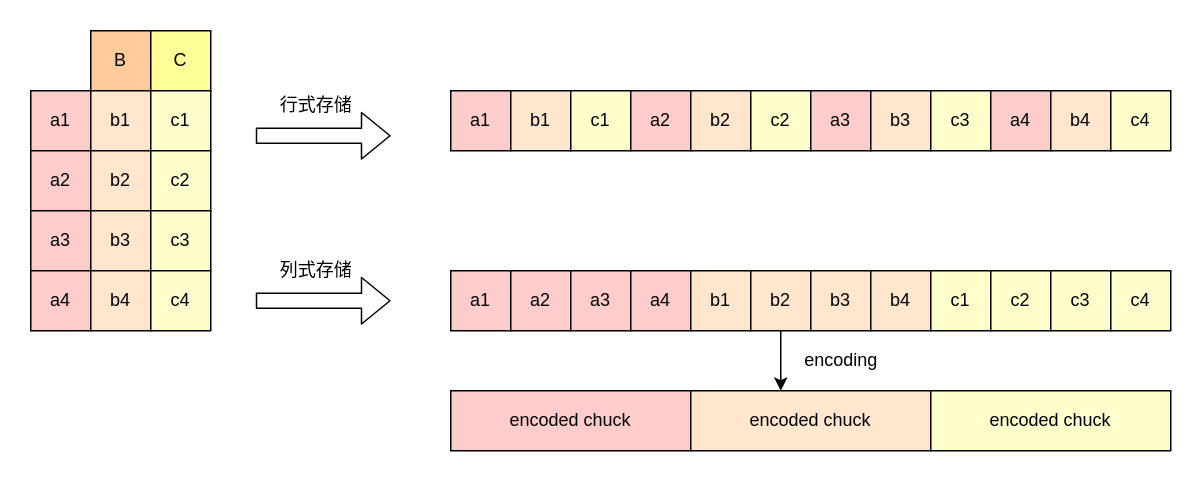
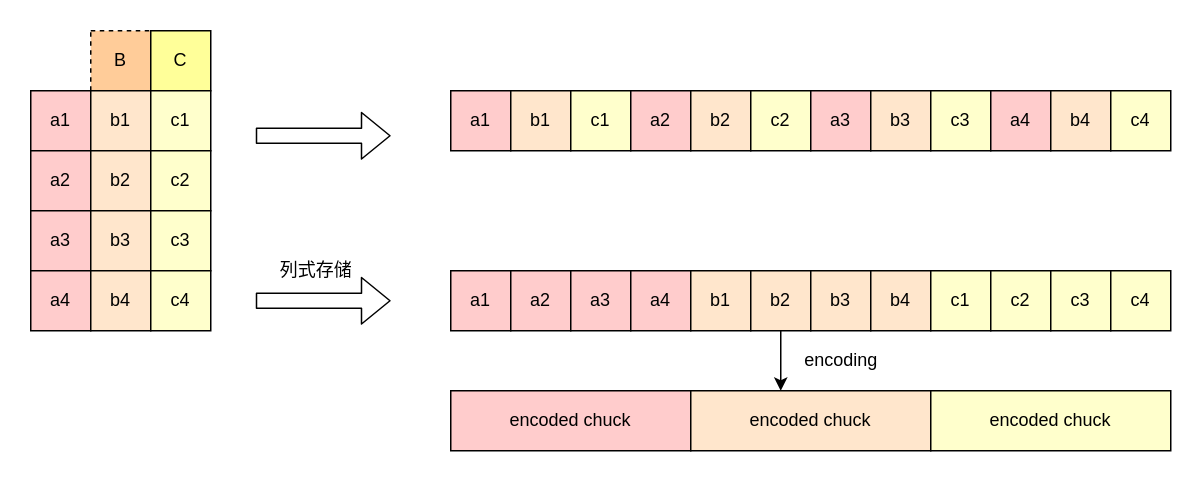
node "B": style solid -> dashed
node "行式存储": removed
